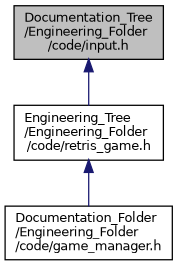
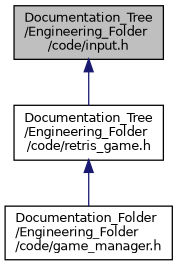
node "Engineering_Tree /Engineering_Folder /code/retris_game.h": label "Engineering_Tree /Engineering_Folder /code/retris_game.h" -> "Documentation_Tree /Engineering_Folder /code/retris_game.h"
